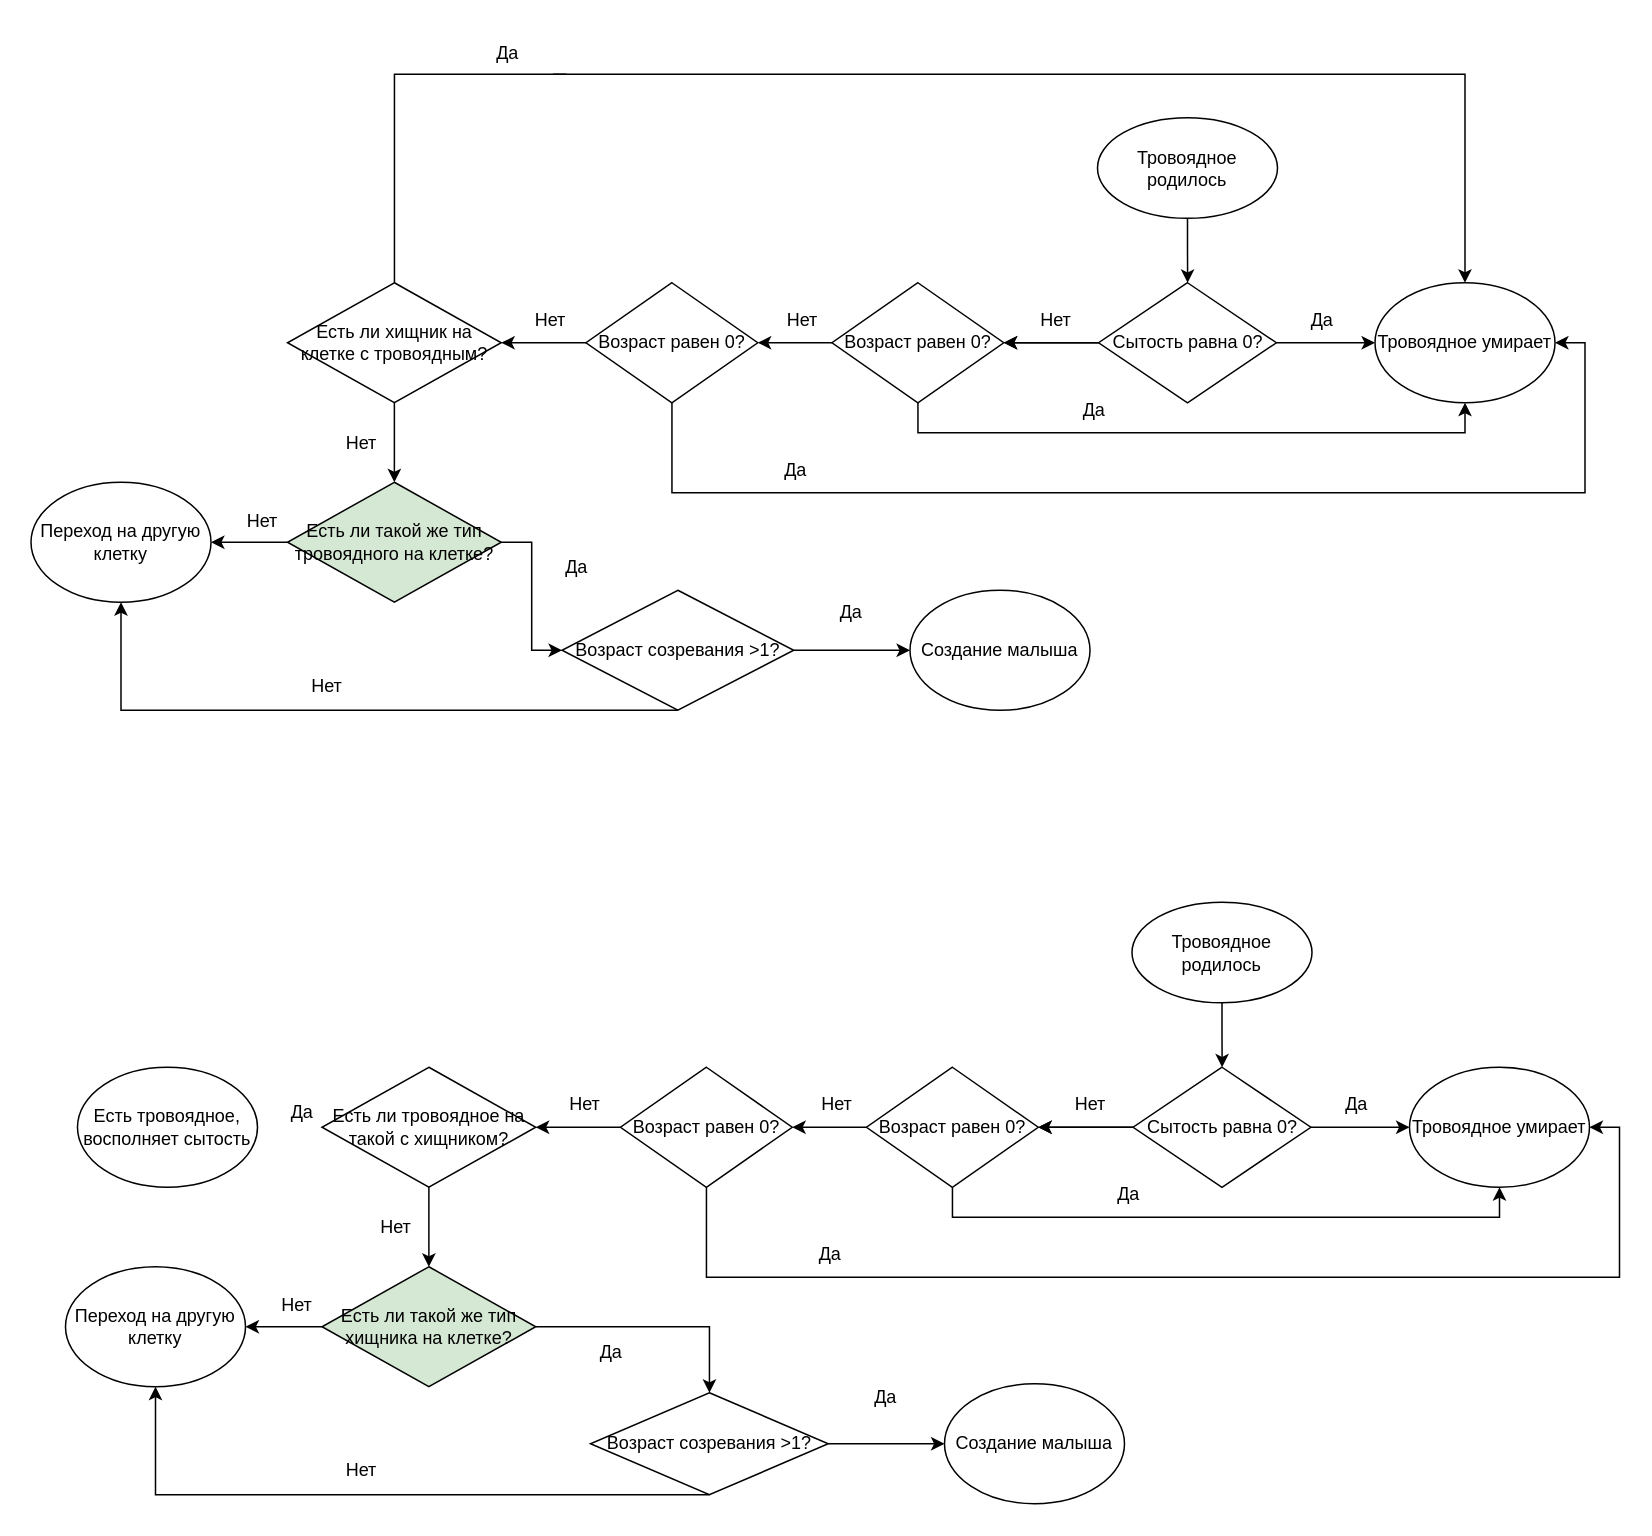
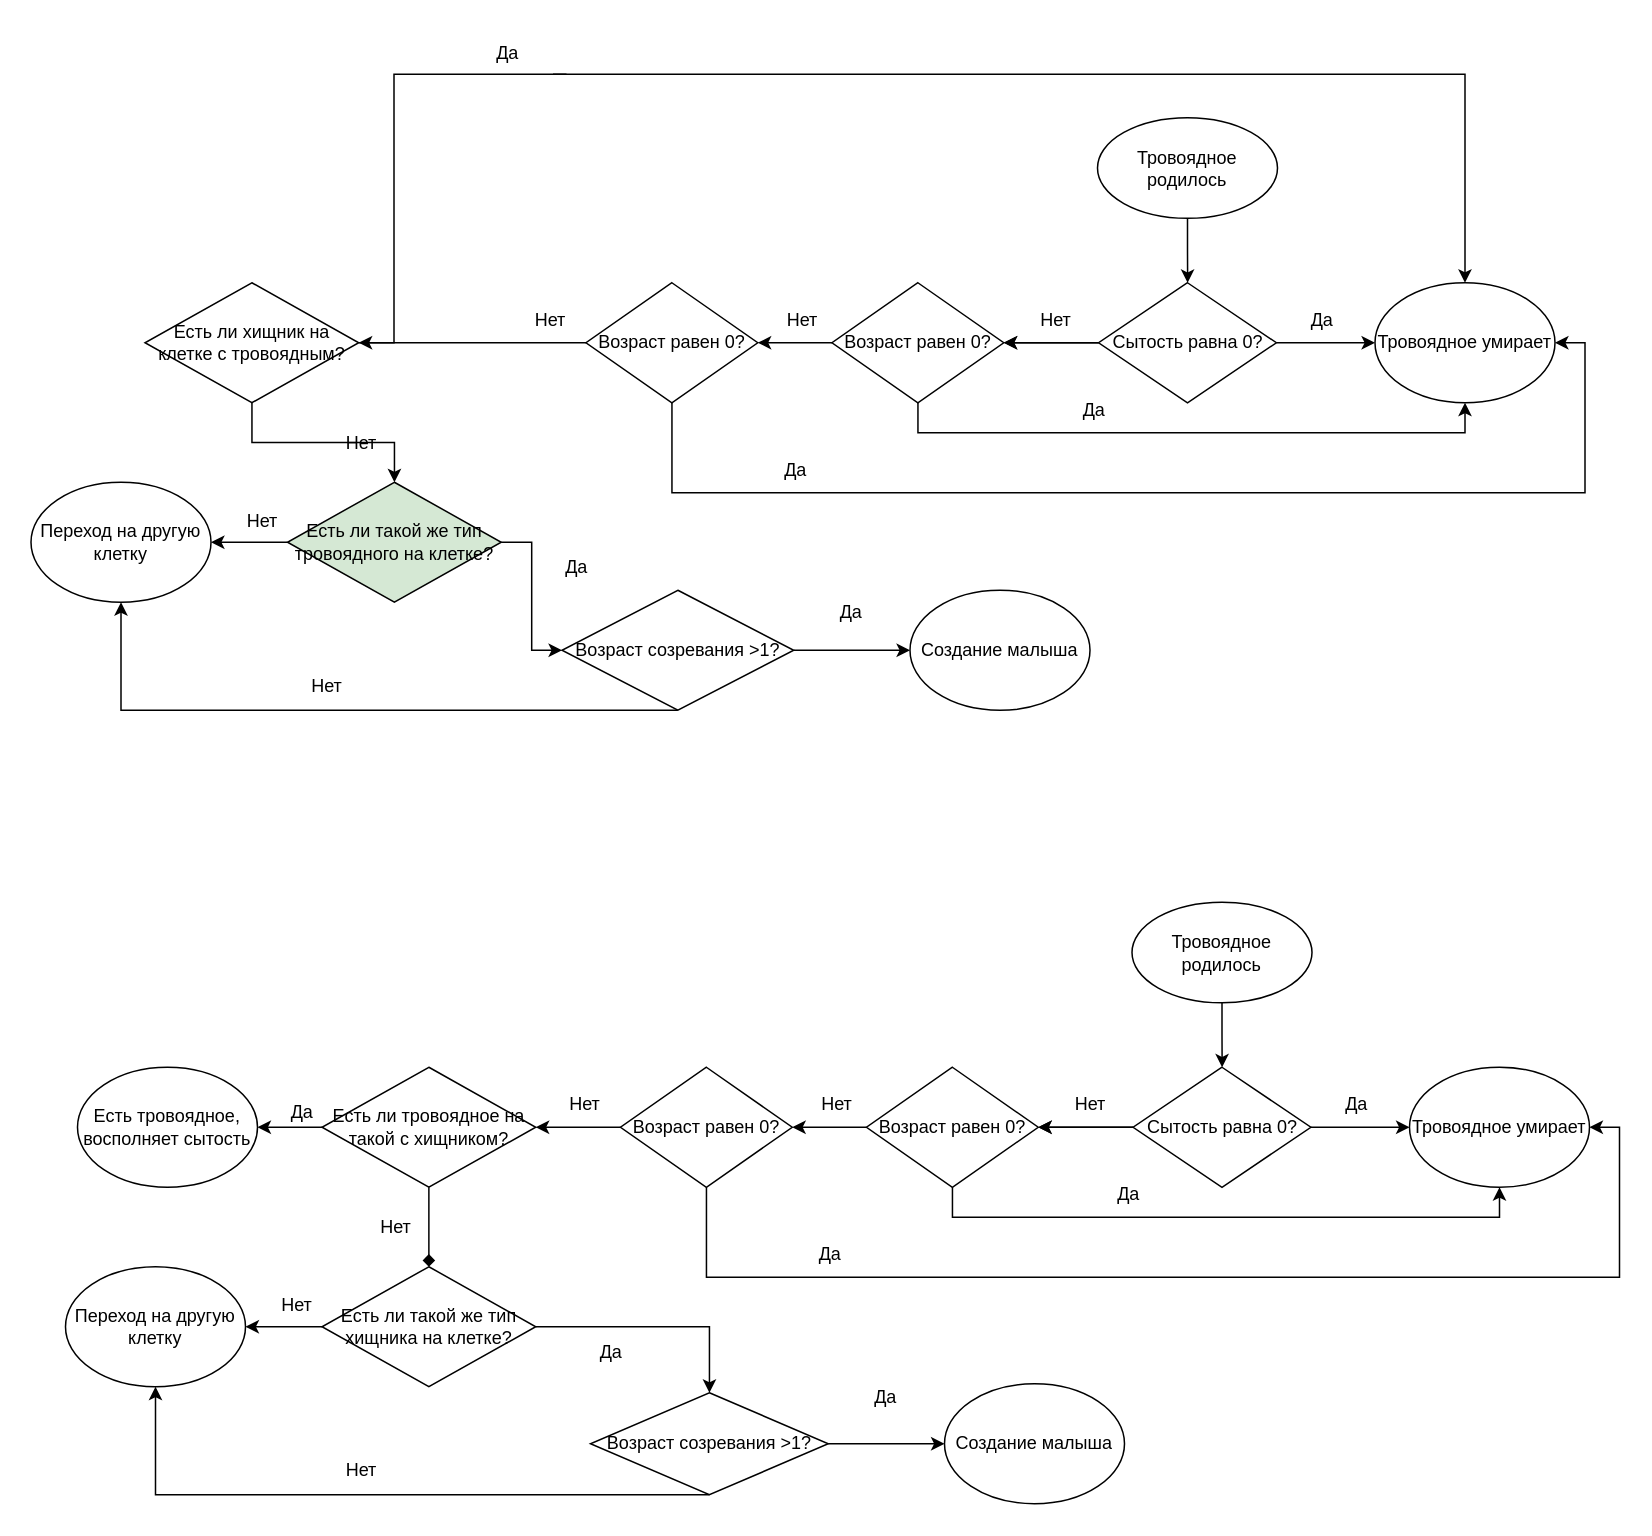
node "Есть ли хищник на клетке с тровоядным?": moved (394, 343) -> (252, 343)
edge "Есть ли тровоядное на такой с хищником?" -> "Есть тровоядное, восполняет сытость": added
edge "Есть ли тровоядное на такой с хищником?" -> "Есть ли такой же тип хищника на клетке?": arrowhead classic -> diamond
node "Есть ли такой же тип хищника на клетке?": fillcolor #d5e8d4 -> #ffffff
